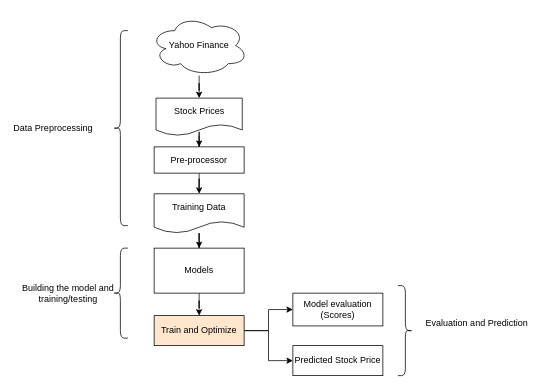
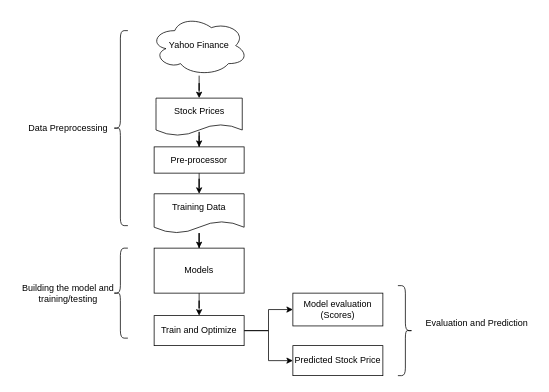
node "Data Preprocessing": moved (53, 128) -> (68, 128)
node "Train and Optimize": fillcolor #ffe6cc -> #ffffff
